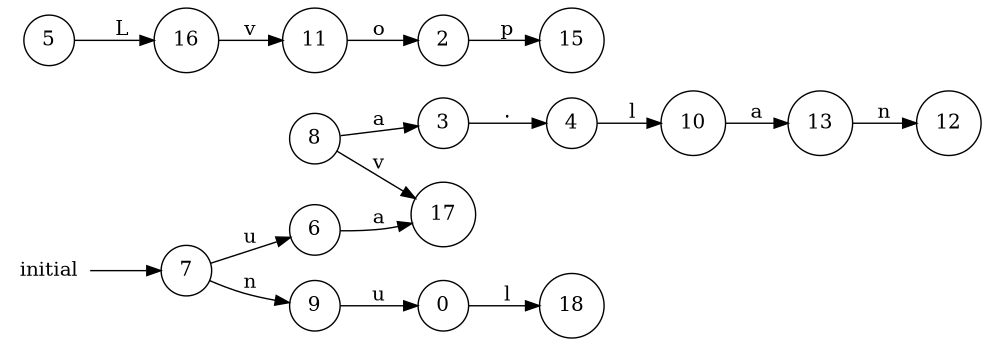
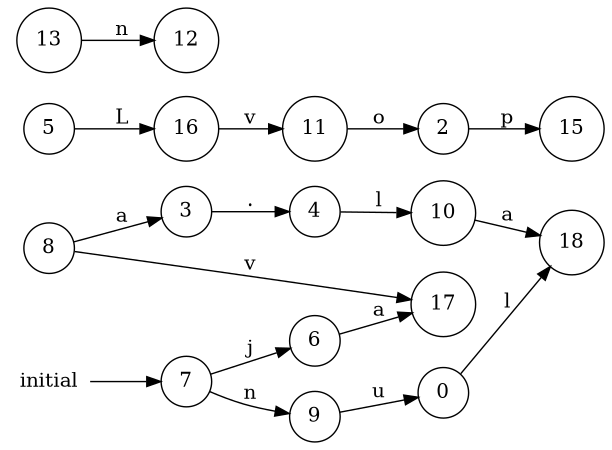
edge "10" -> "13": now "10" -> "18"
edge "7" -> "6": label "u" -> "j"
